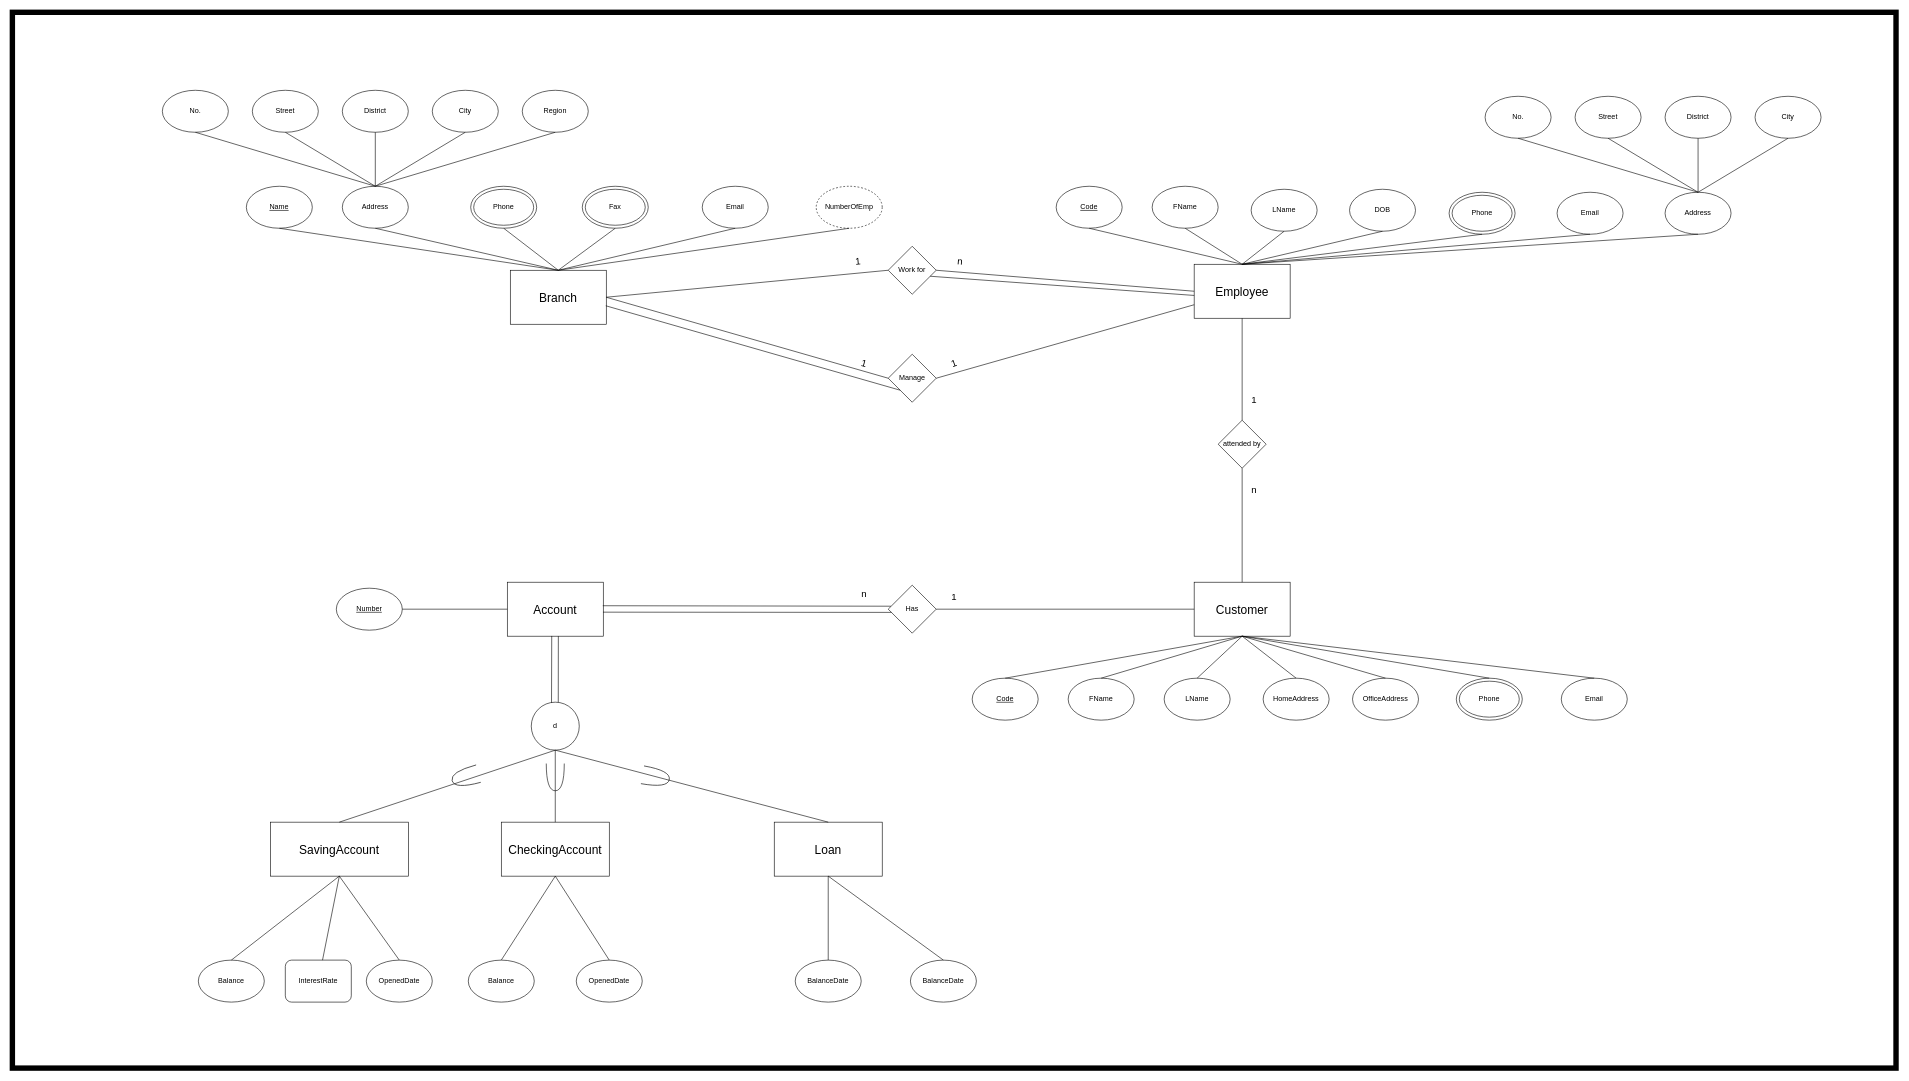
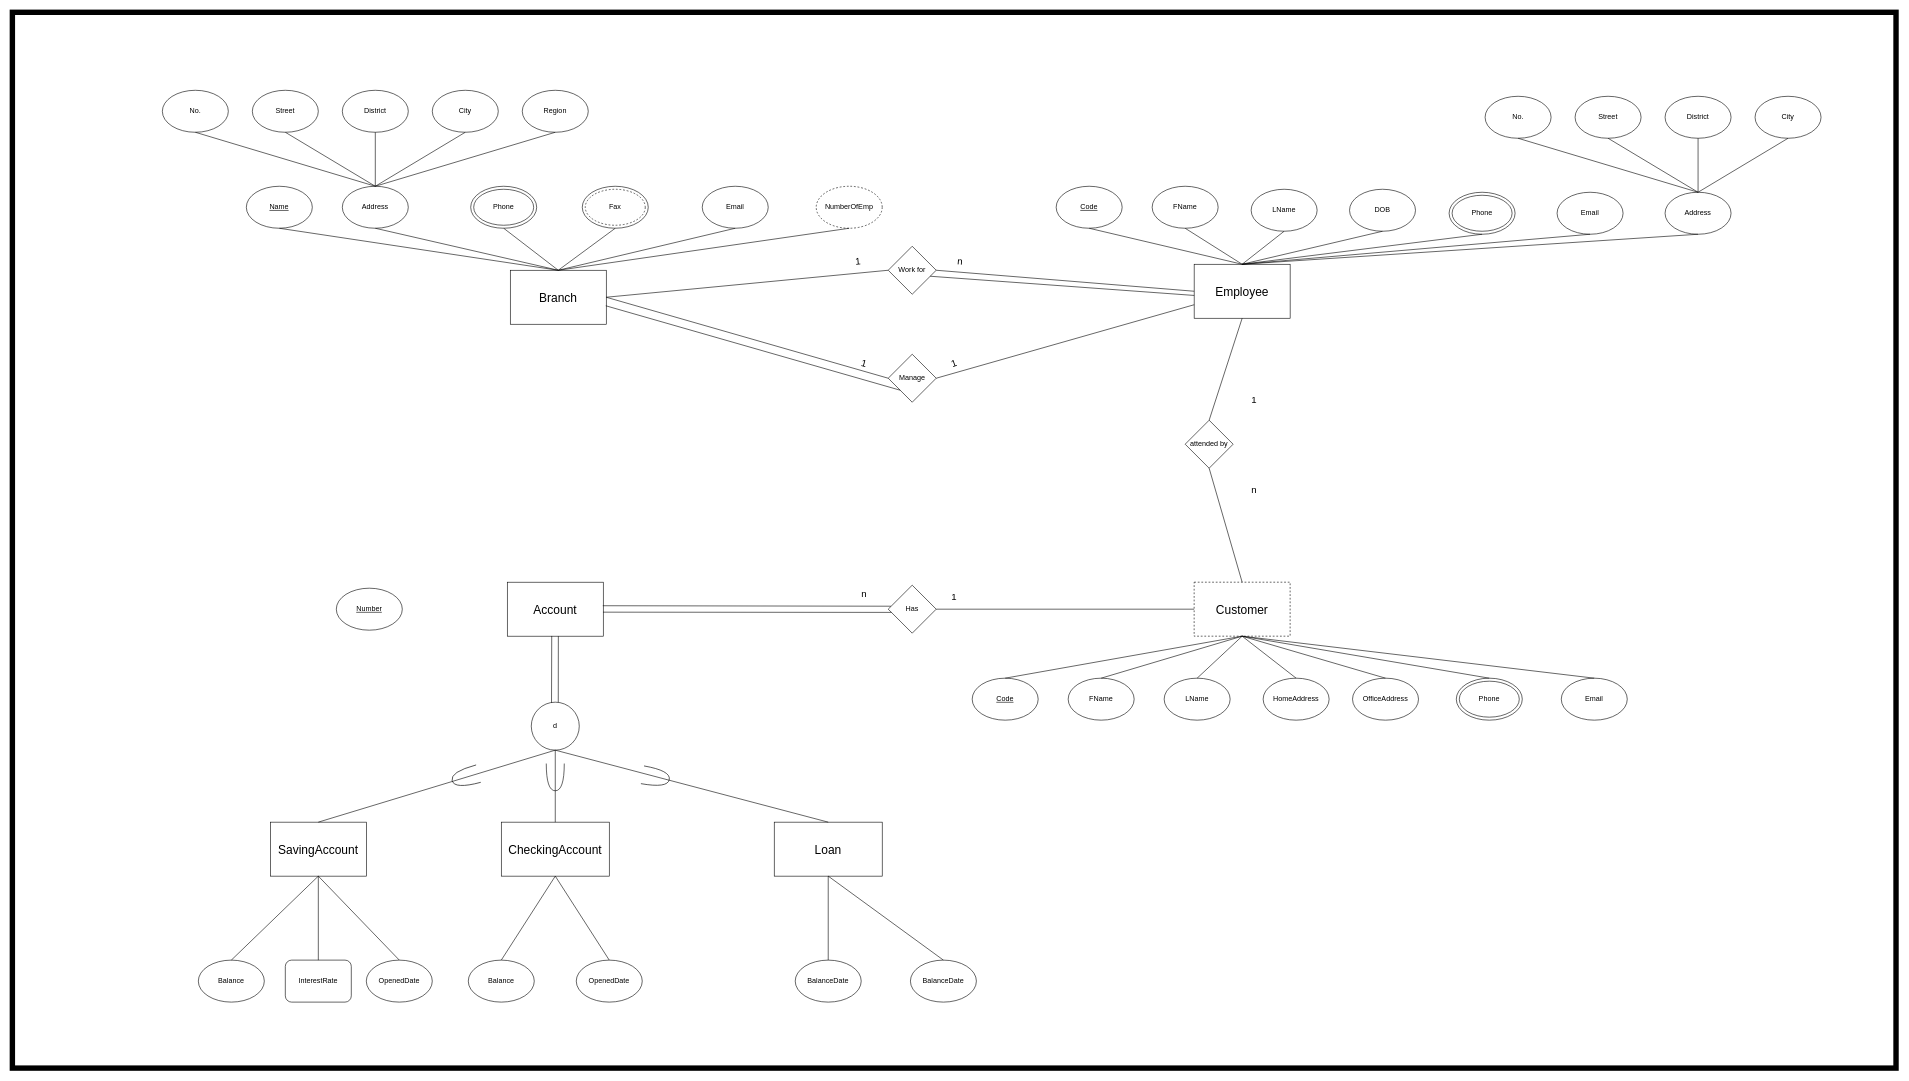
node "Fax": style solid -> dashed
node "attended by": moved (1242, 444) -> (1209, 444)
edge "Number" -- "Account": removed
node "Customer": style solid -> dashed
node "SavingAccount": size 138x54 -> 96x54
